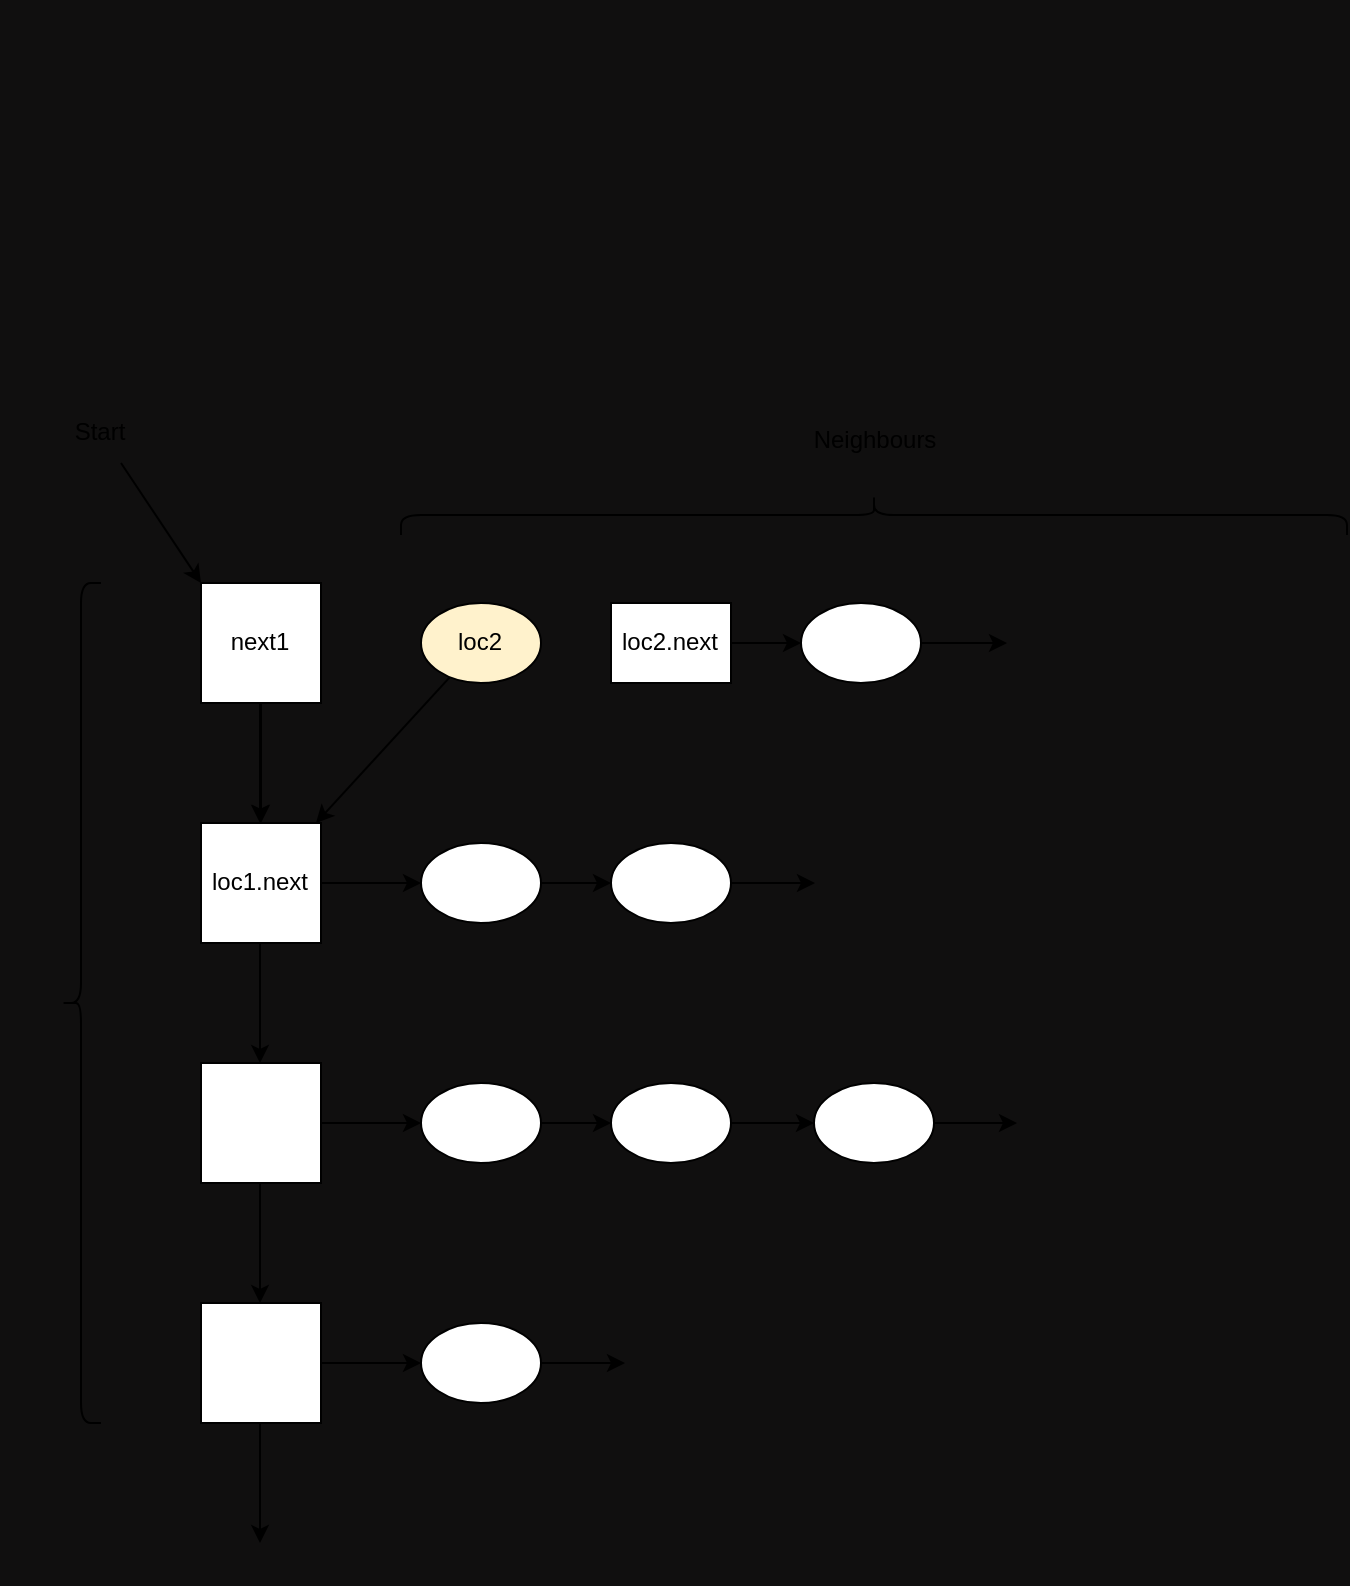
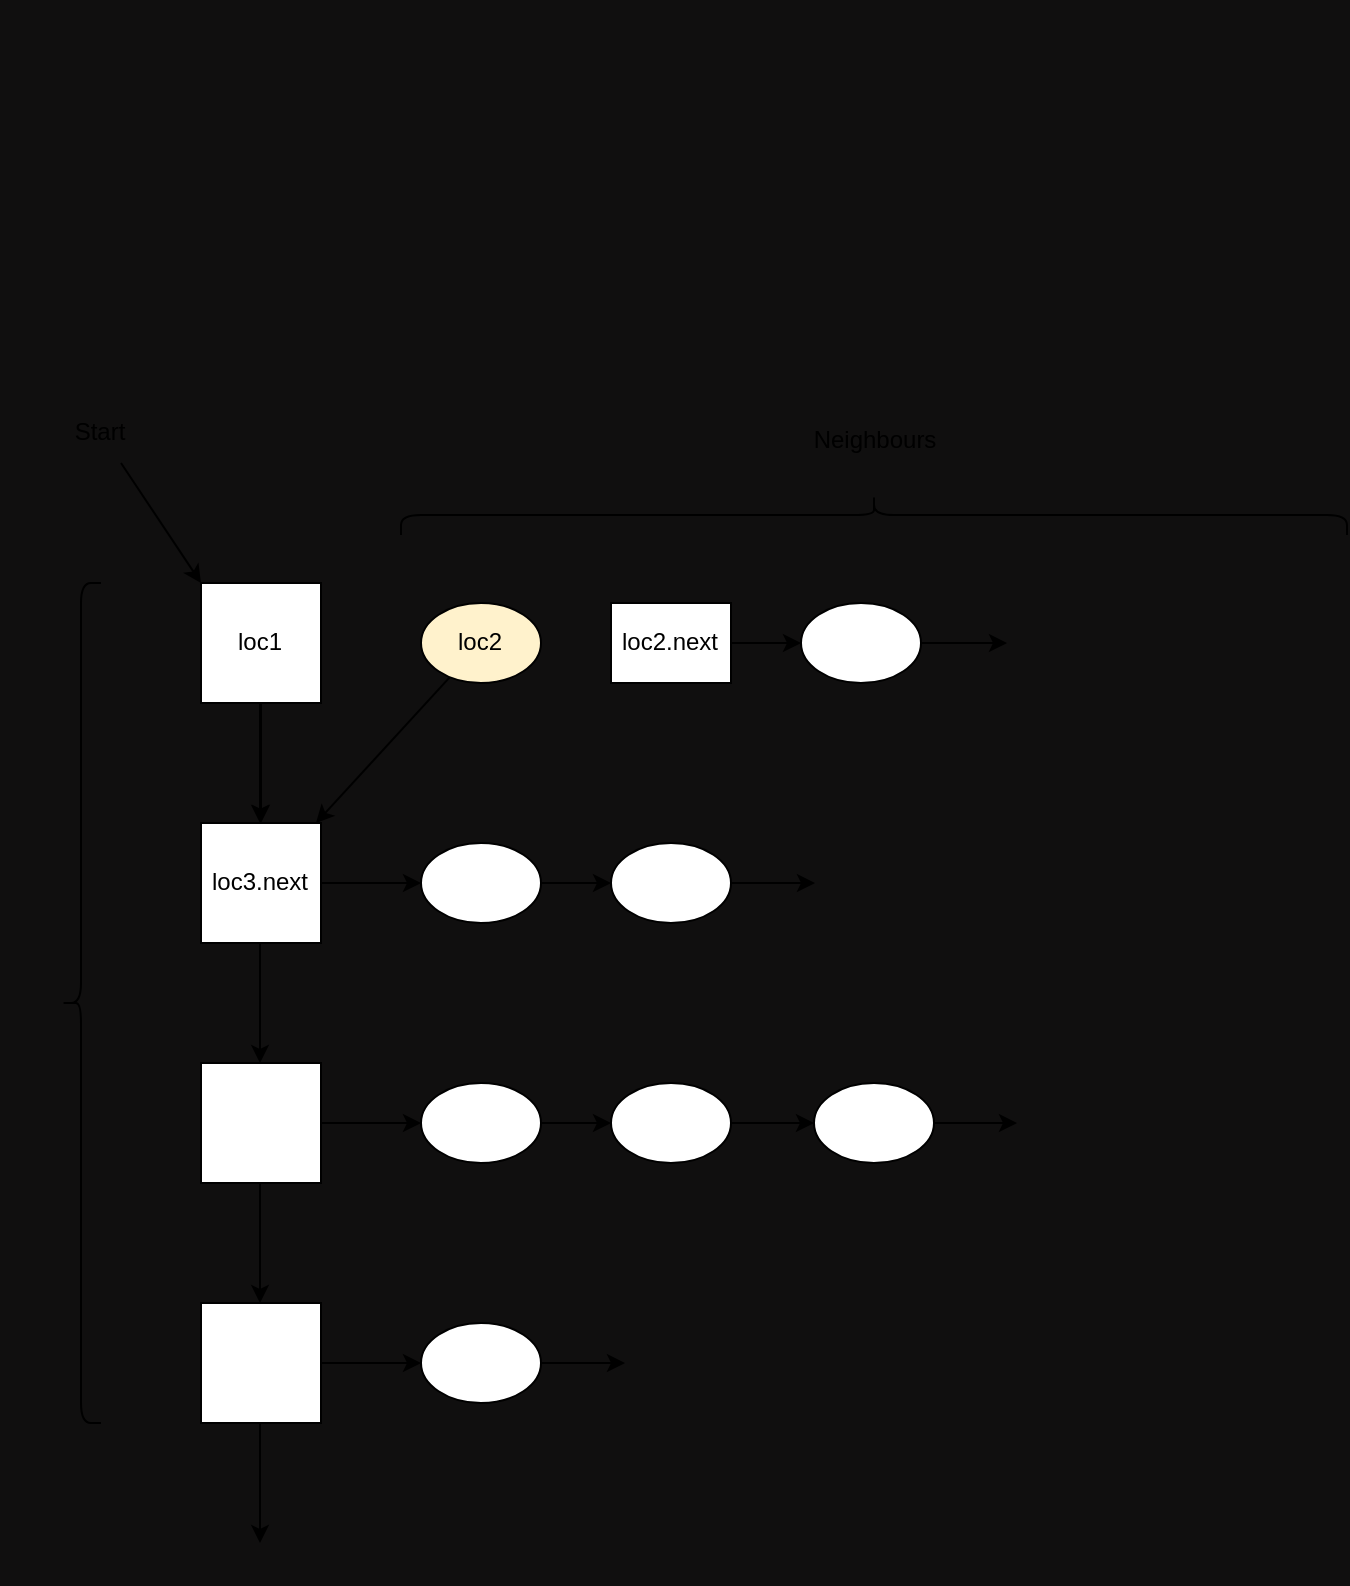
node "next1": label "next1" -> "loc1"
node "loc1.next": label "loc1.next" -> "loc3.next"
